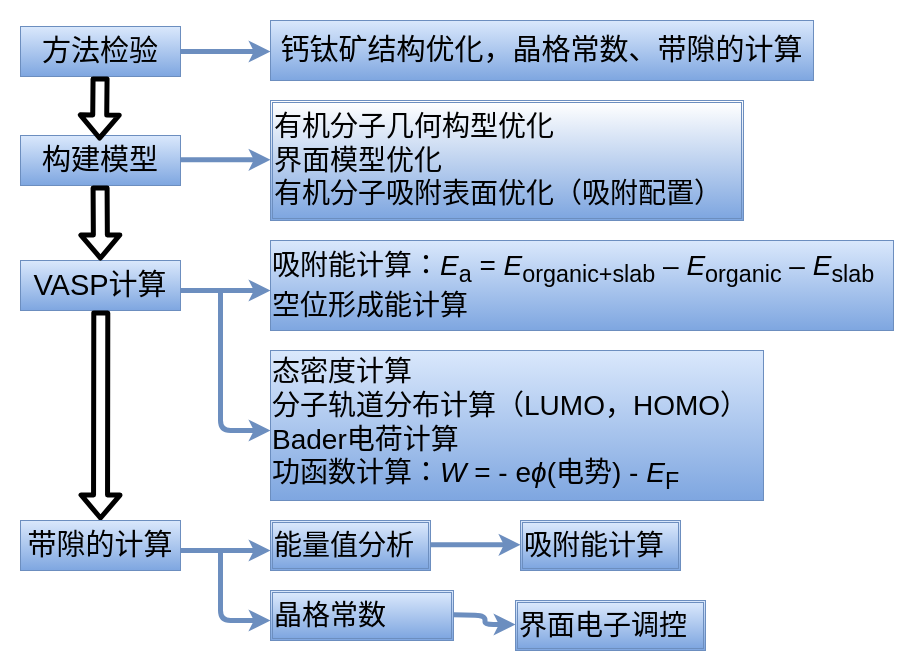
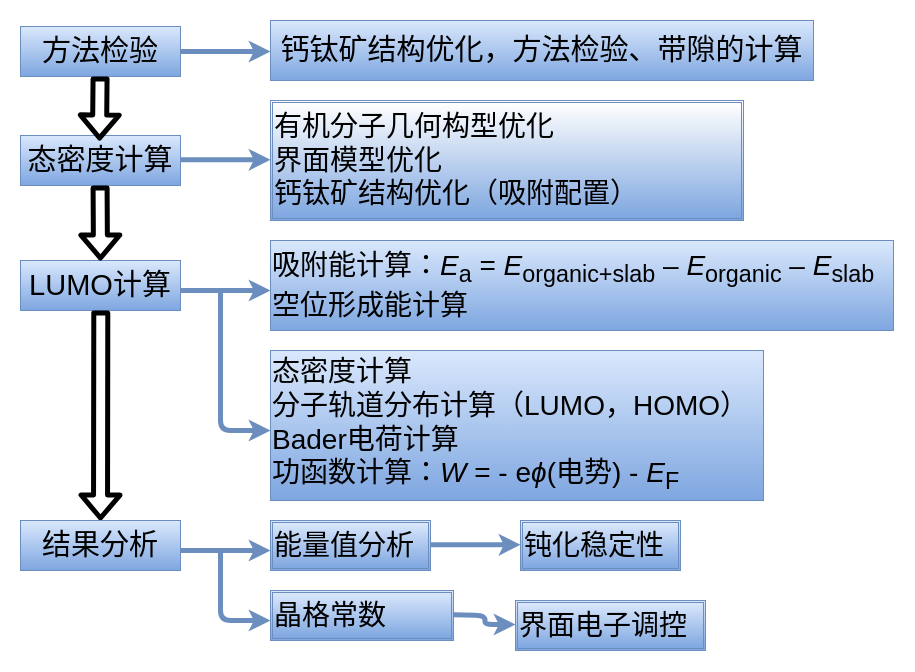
node "钙钛矿结构优化，晶格常数、带隙的计算": label "钙钛矿结构优化，晶格常数、带隙的计算" -> "钙钛矿结构优化，方法检验、带隙的计算"
node "构建模型": label "构建模型" -> "态密度计算"
node "有机分子几何构型优化 界面模型优化 有机分子吸附表面优化（吸附配置）": label "有机分子几何构型优化 界面模型优化 有机分子吸附表面优化（吸附配置）" -> "有机分子几何构型优化 界面模型优化 钙钛矿结构优化（吸附配置）"
node "VASP计算": label "VASP计算" -> "LUMO计算"
node "带隙的计算": label "带隙的计算" -> "结果分析"
node "吸附能计算": label "吸附能计算" -> "钝化稳定性"
